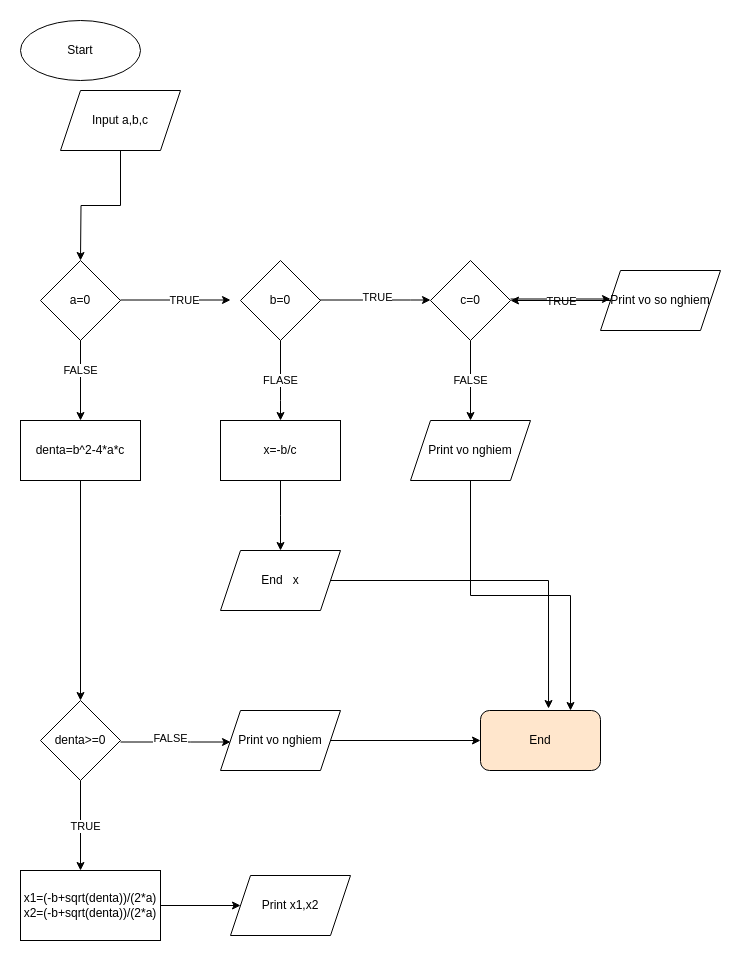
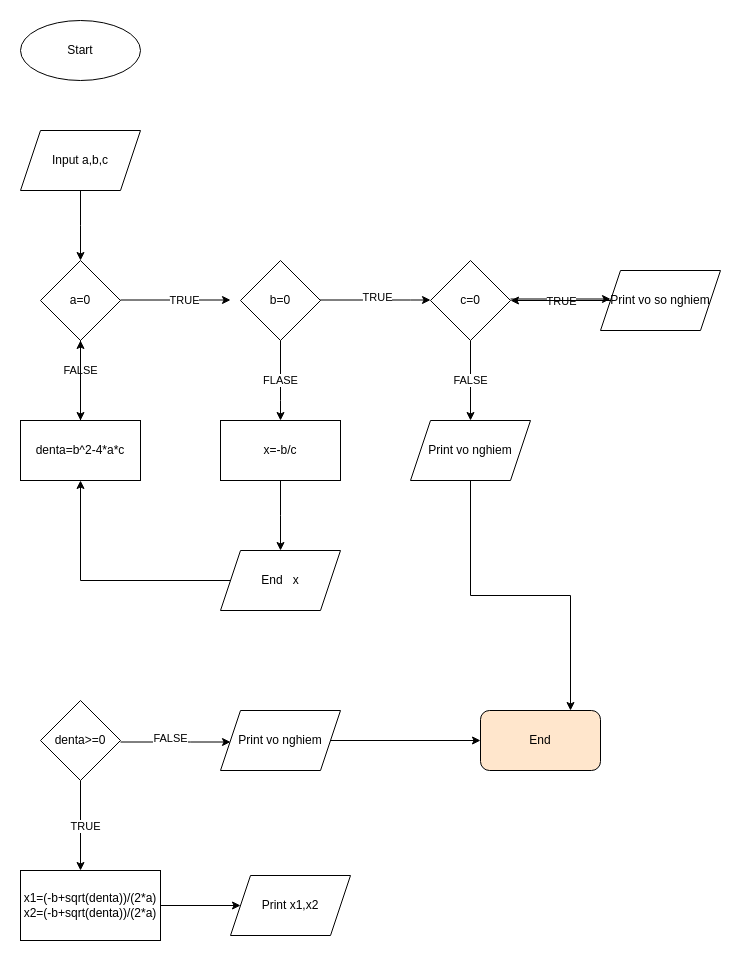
node "Input a,b,c": moved (121, 121) -> (81, 161)
edge "End x" -> "End": now "End x" -> "denta=b^2-4*a*c"
edge "denta=b^2-4*a*c" -> "denta>=0": now "denta=b^2-4*a*c" -> "a=0"
